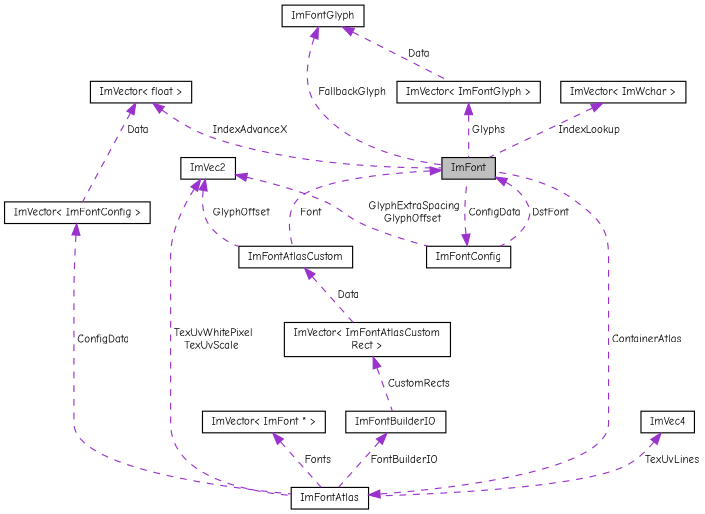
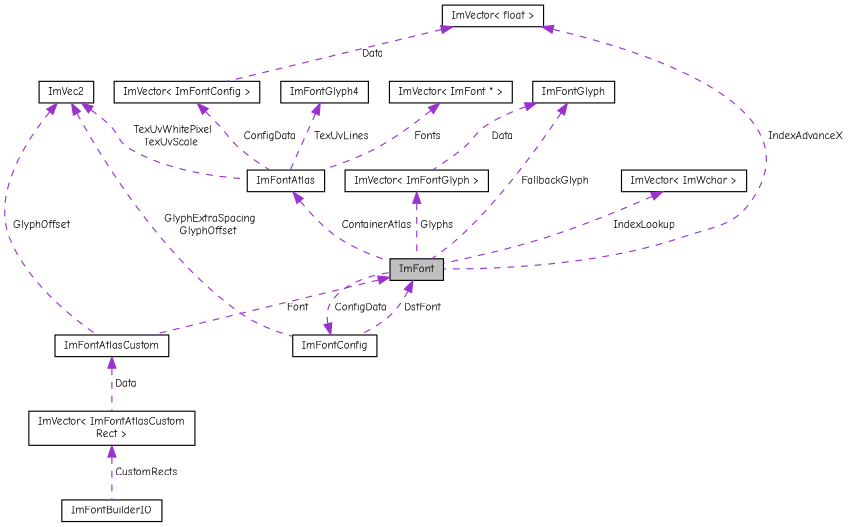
node "ImVec4": label "ImVec4" -> "ImFontGlyph4"
edge "ImFontAtlas" -> "ImFontBuilderIO": removed, label "FontBuilderIO"
